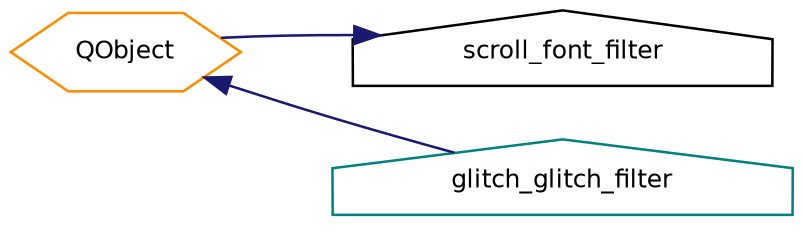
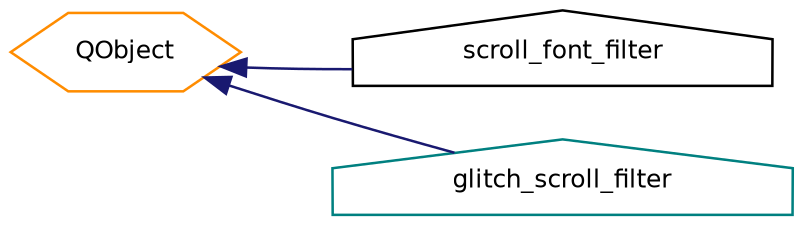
edge "QObject" -> "scroll_font_filter": reversed
node "glitch_glitch_filter": label "glitch_glitch_filter" -> "glitch_scroll_filter"
